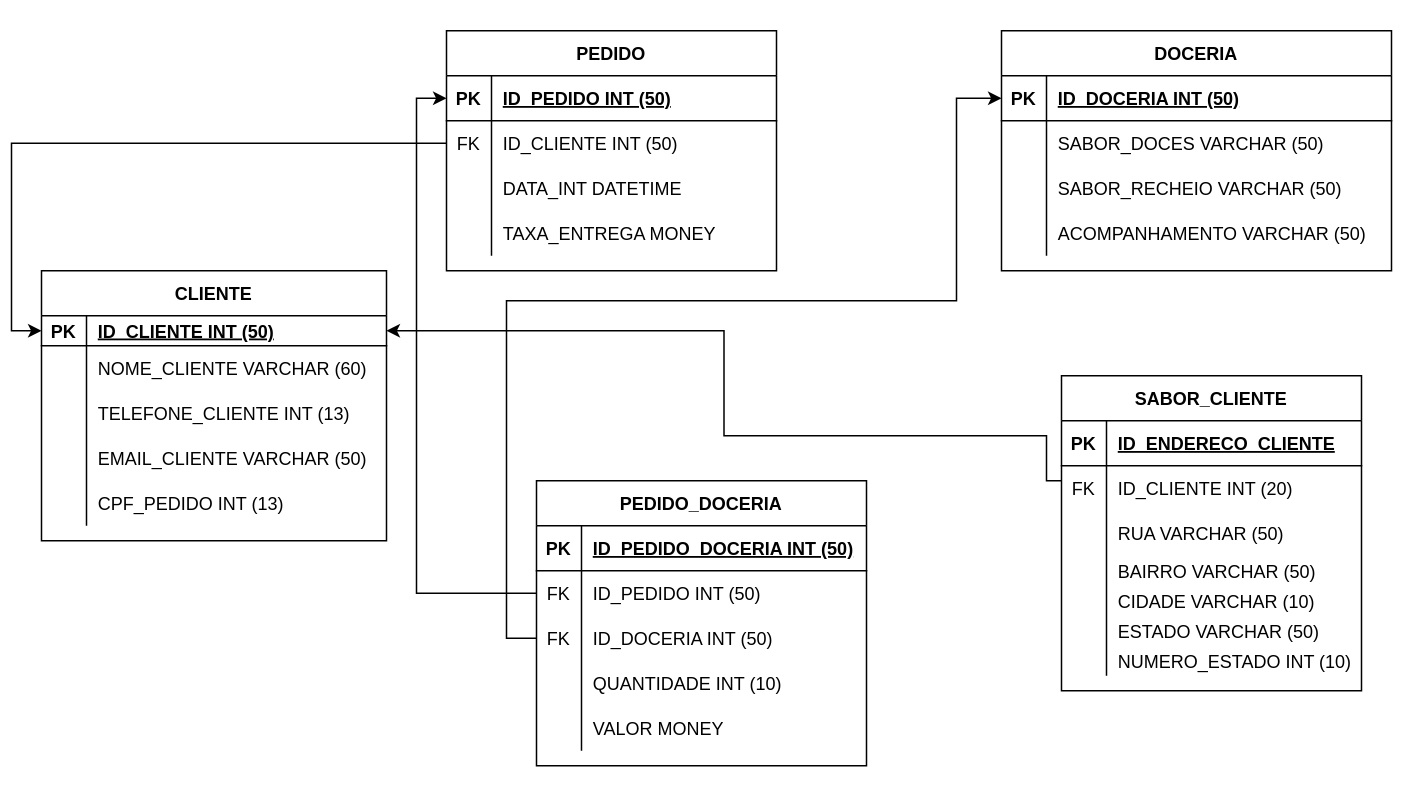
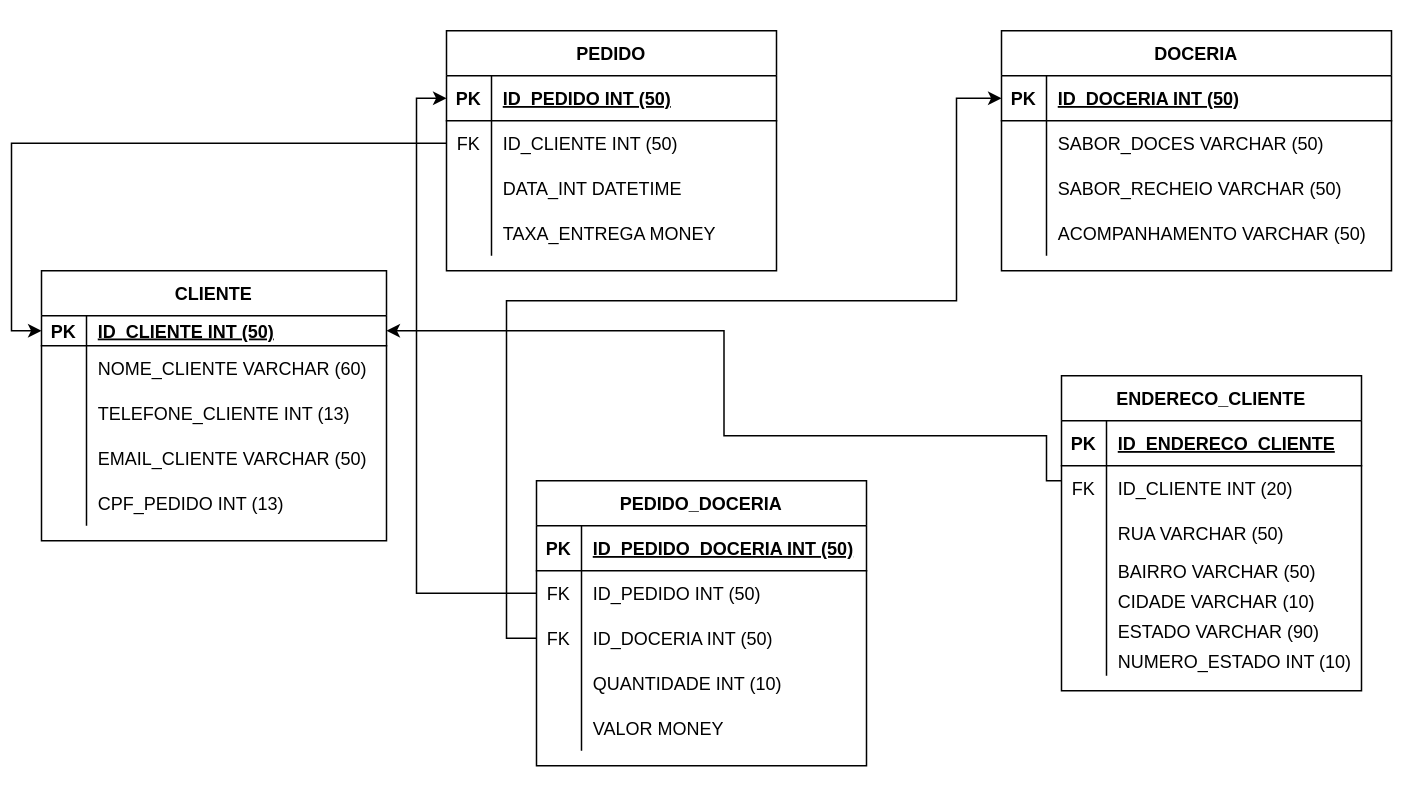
node "SABOR_CLIENTE": label "SABOR_CLIENTE" -> "ENDERECO_CLIENTE"
node "ESTADO VARCHAR (50)": label "ESTADO VARCHAR (50)" -> "ESTADO VARCHAR (90)"
